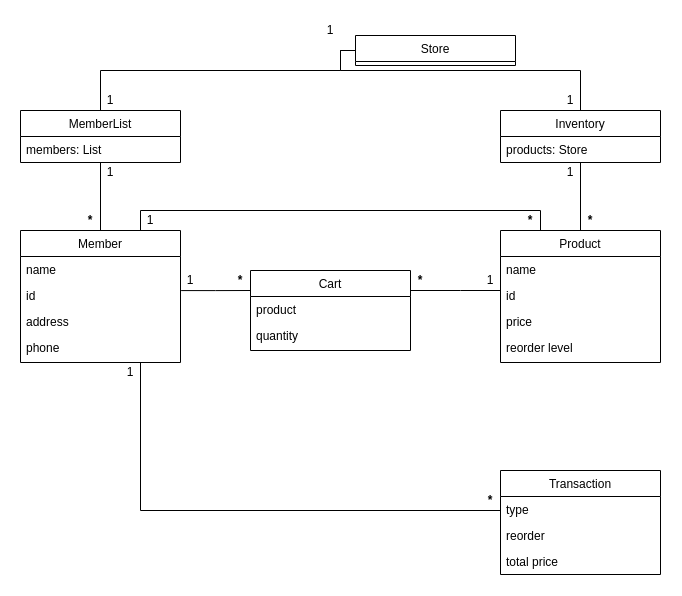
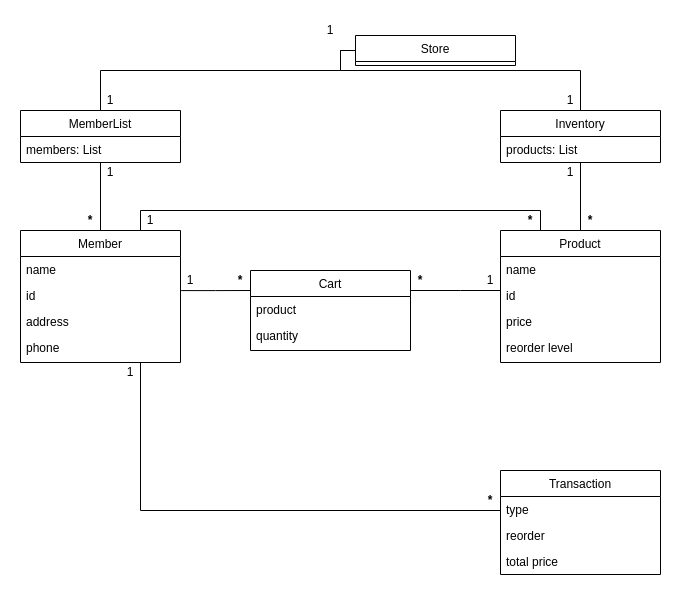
node "products: Store": label "products: Store" -> "products: List"
